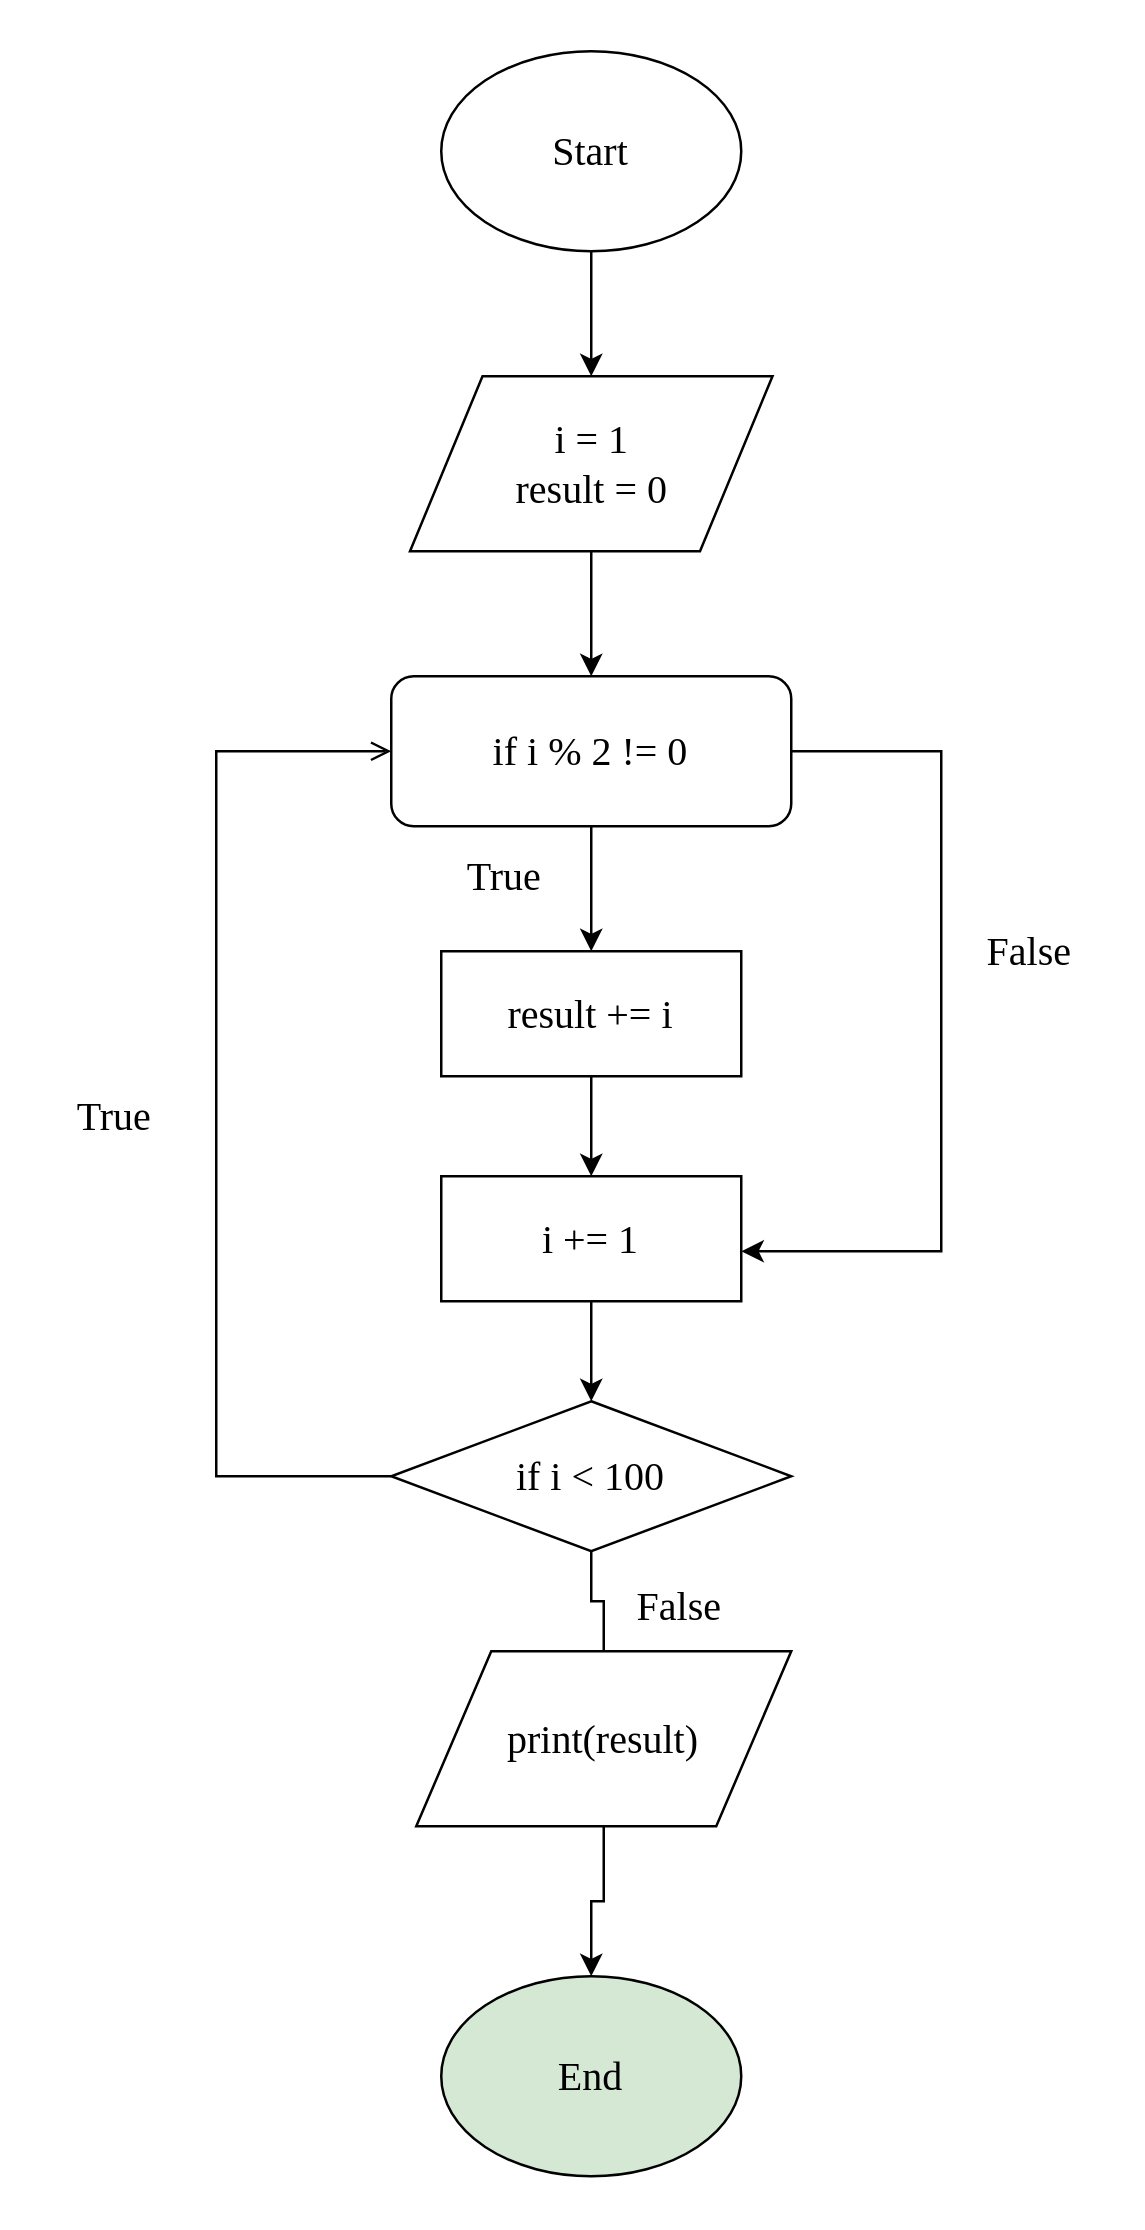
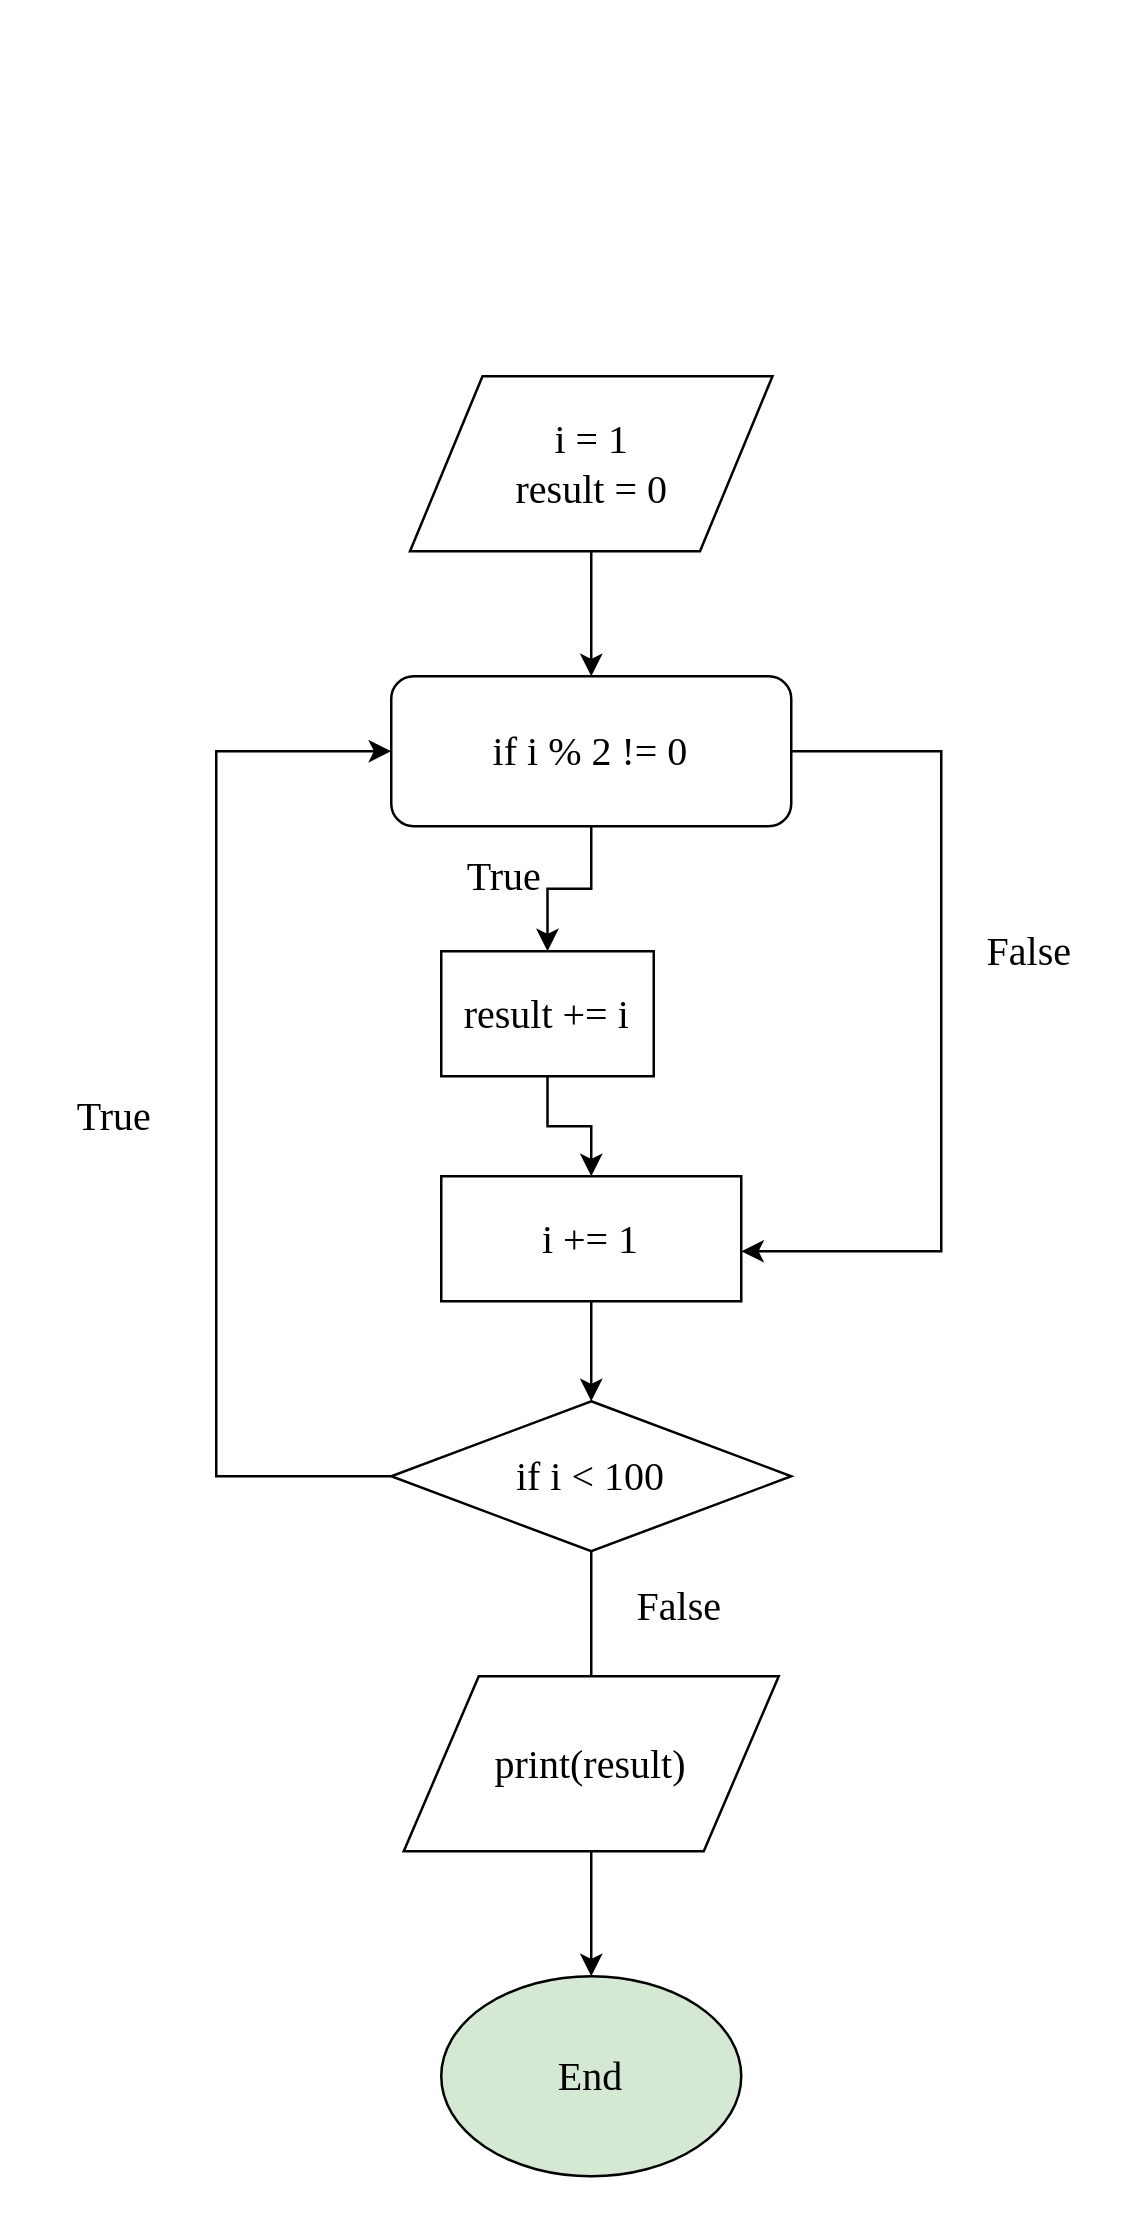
node "Start": removed
edge "Start" -> "i = 1 result = 0": removed
edge "if i < 100" -> "if i % 2 != 0": arrowhead open -> classic
node "result += i": size 300x125 -> 213x125
node "print(result)": moved (604, 1739) -> (591, 1764)
